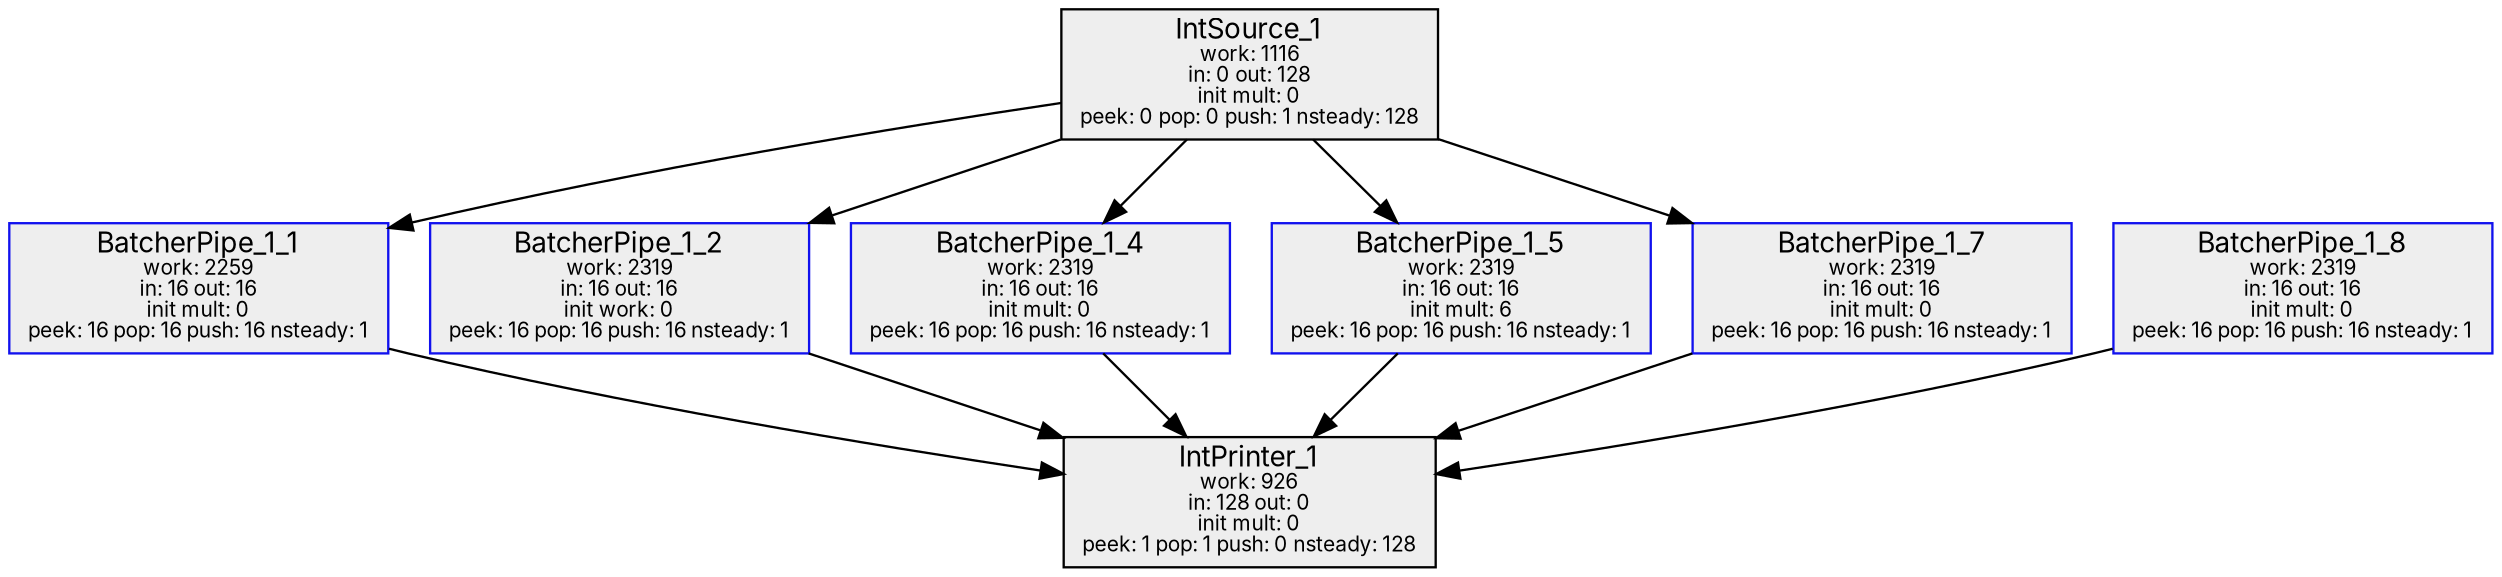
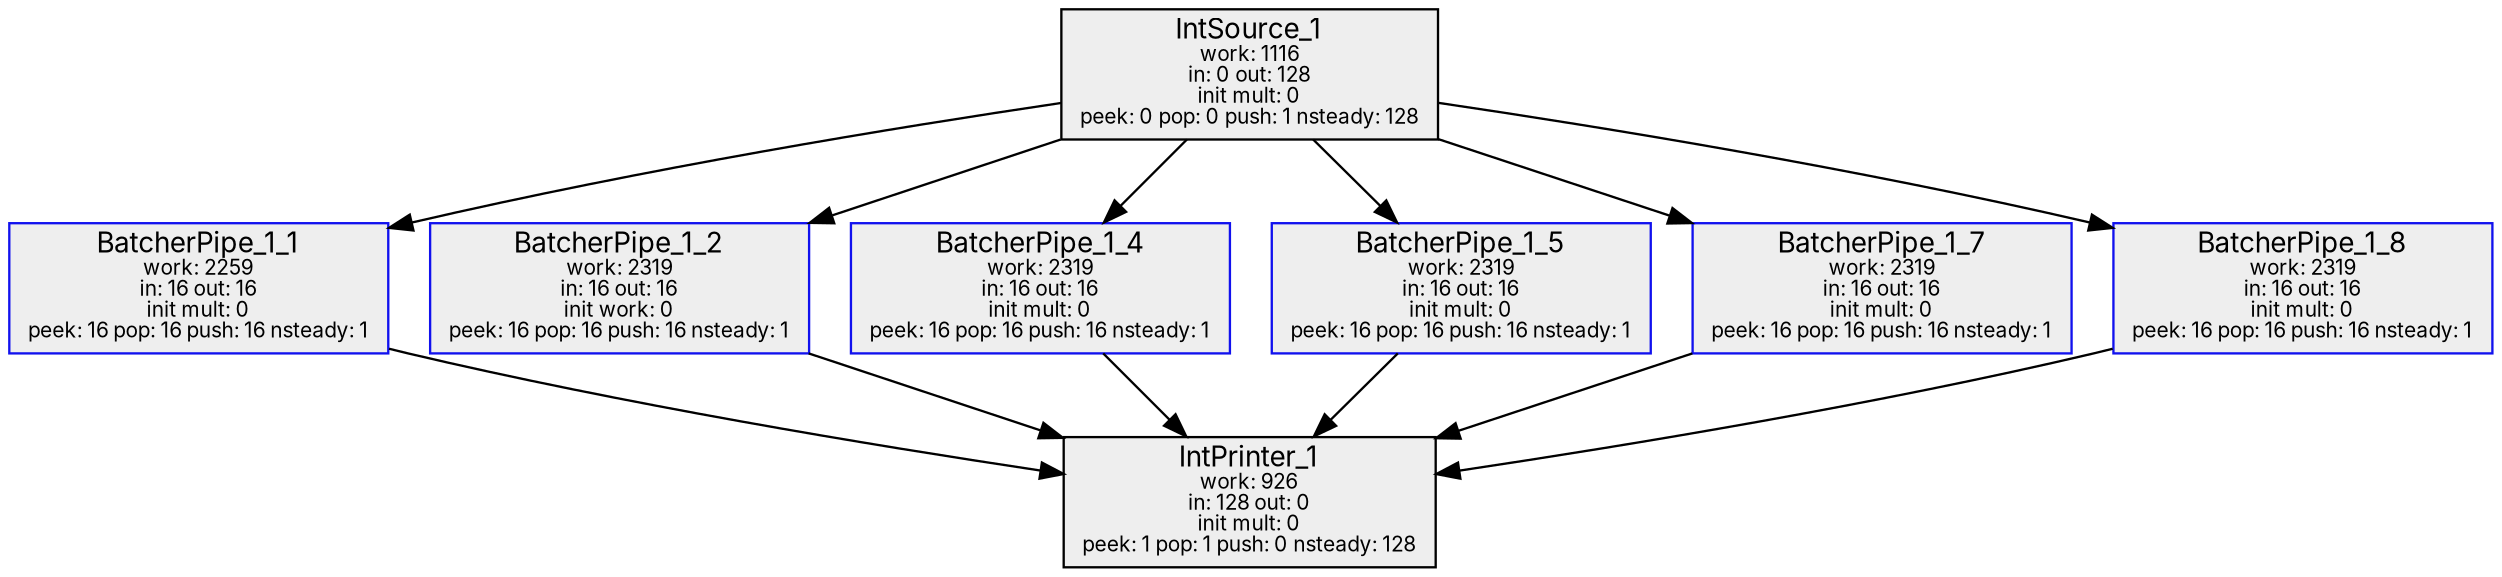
edge "IntSource_1" -> "BatcherPipe_1_8": added
node "BatcherPipe_1_5": text "init mult: 6" -> "init mult: 0"
